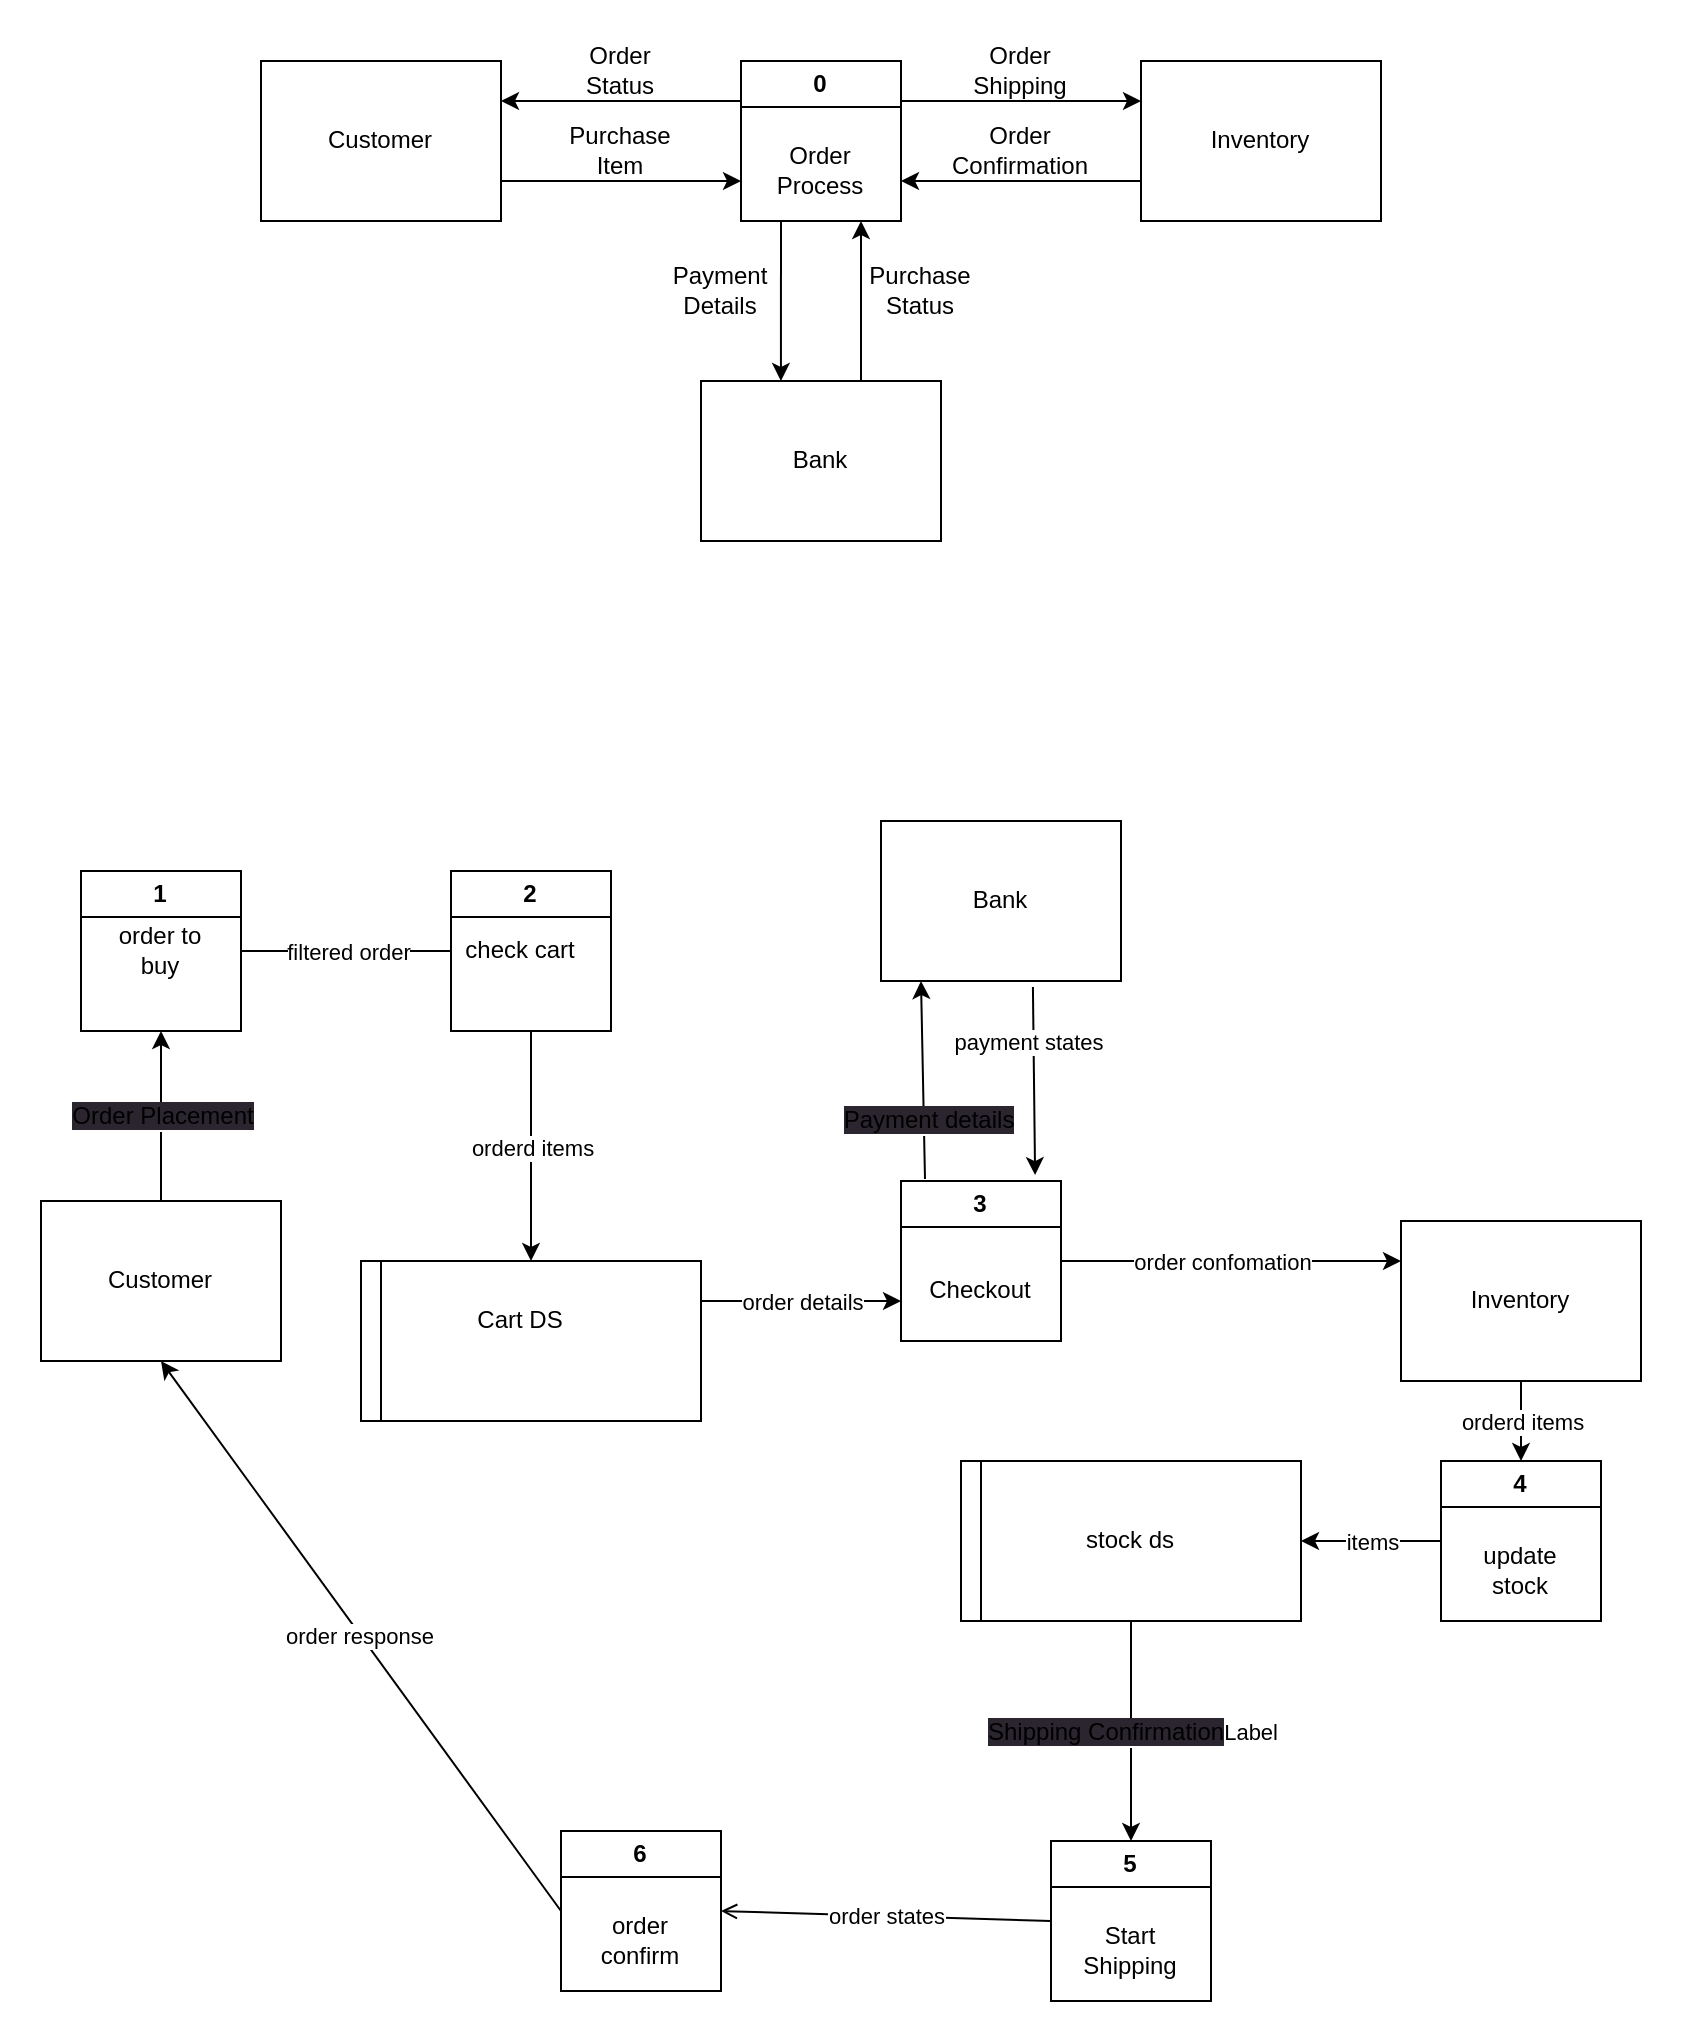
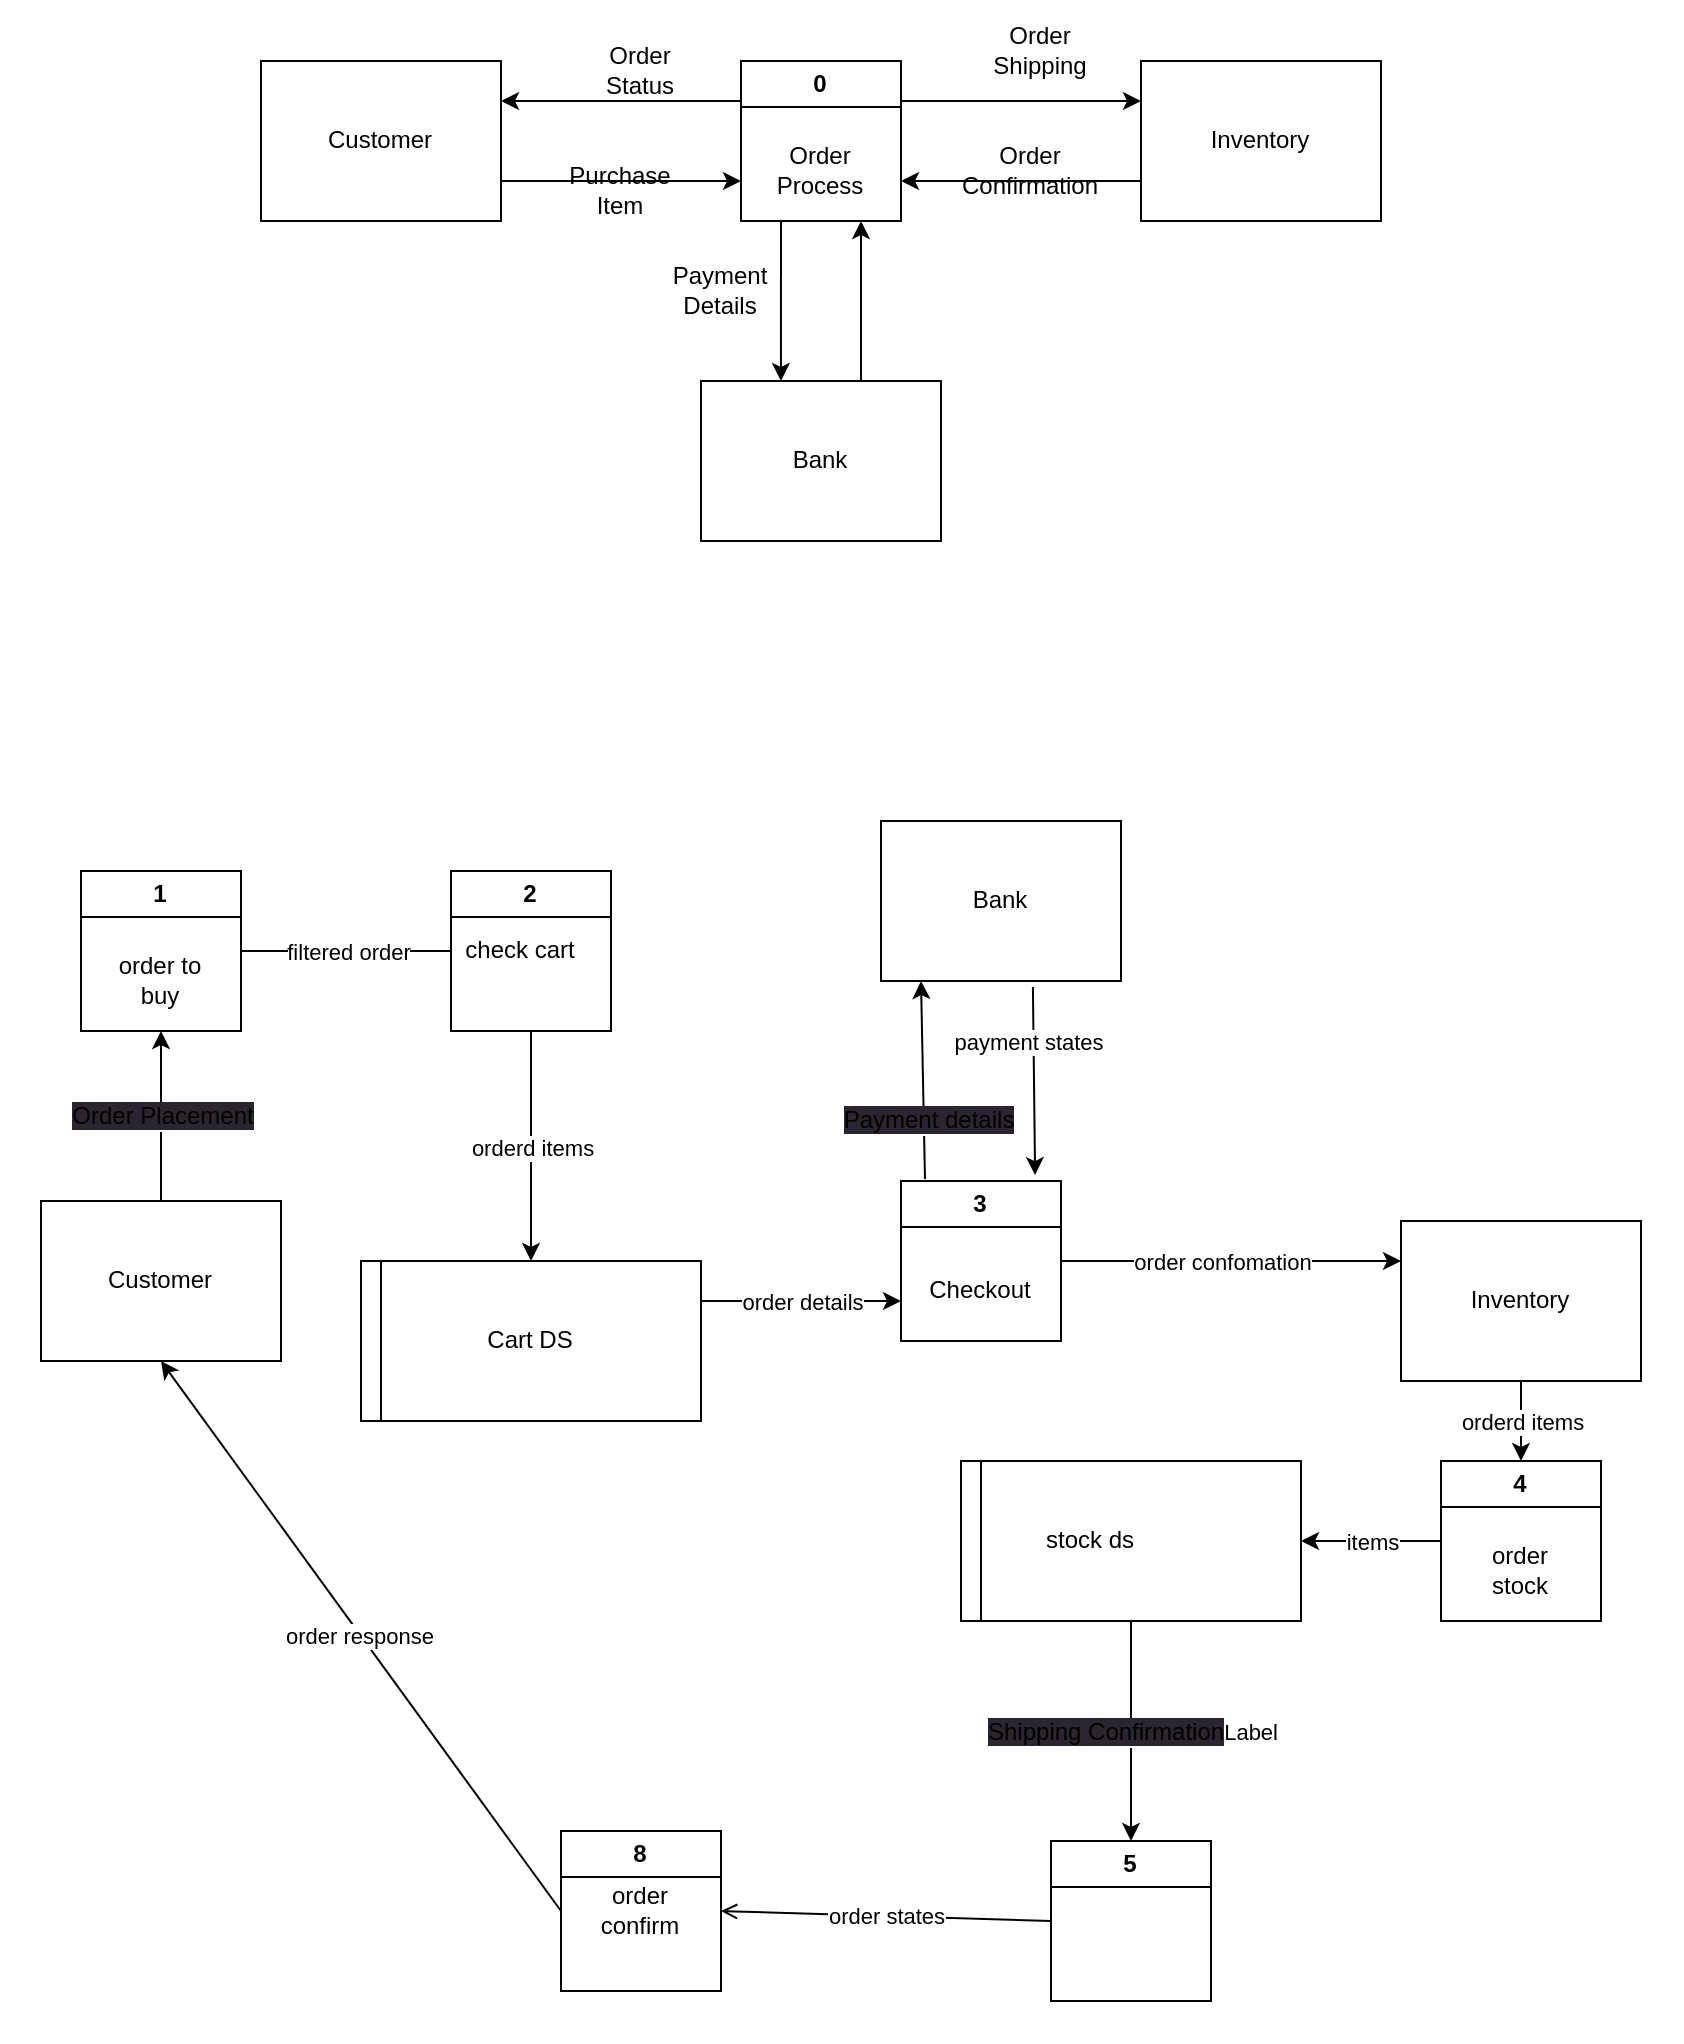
node "Order Status": moved (621, 71) -> (641, 71)
node "Order Shipping": moved (1021, 71) -> (1041, 51)
node "Purchase Item": moved (621, 151) -> (621, 191)
node "Order Confirmation": moved (1021, 151) -> (1031, 171)
node "Purchase Status": removed
node "order to buy": moved (161, 951) -> (161, 981)
node "Cart DS": moved (521, 1321) -> (531, 1341)
node "stock ds": moved (1131, 1541) -> (1091, 1541)
node "update stock": label "update stock" -> "order stock"
node "6": label "6" -> "8"
node "order confirm": moved (641, 1941) -> (641, 1911)
node "Start Shipping": removed
